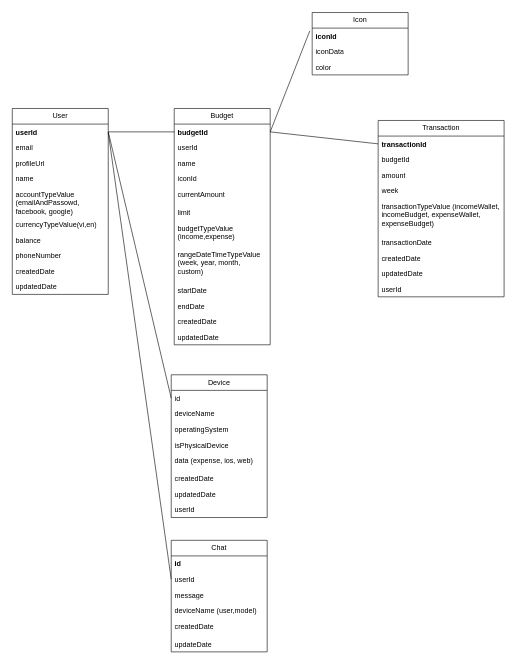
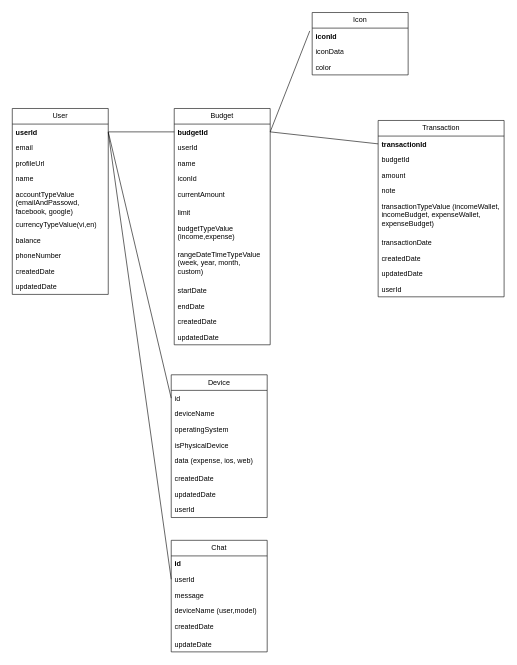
node "week": label "week" -> "note"
